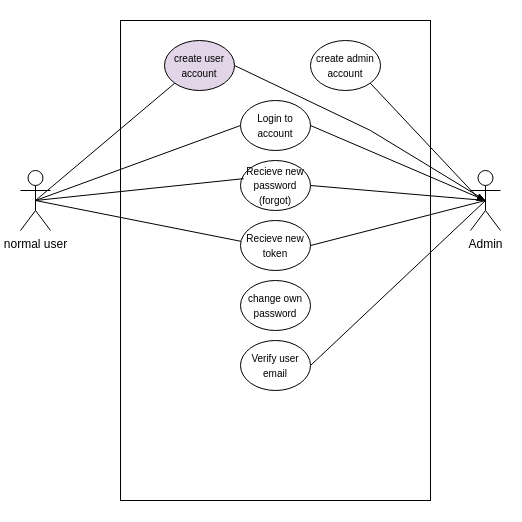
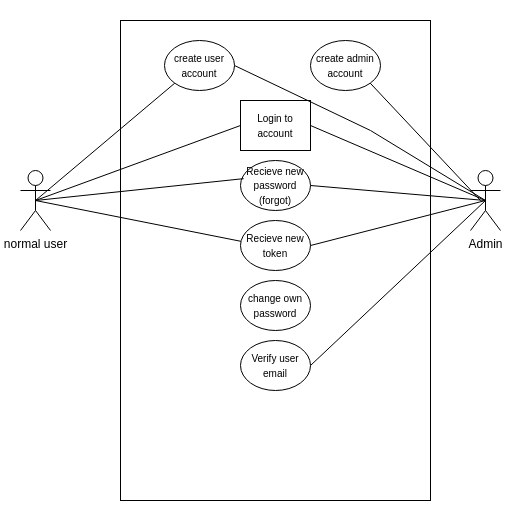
node "create user account": fillcolor #e1d5e7 -> #ffffff
node "Login to account": shape ellipse -> rectangle
edge "Login to account" -> "Admin": arrowhead block -> none
